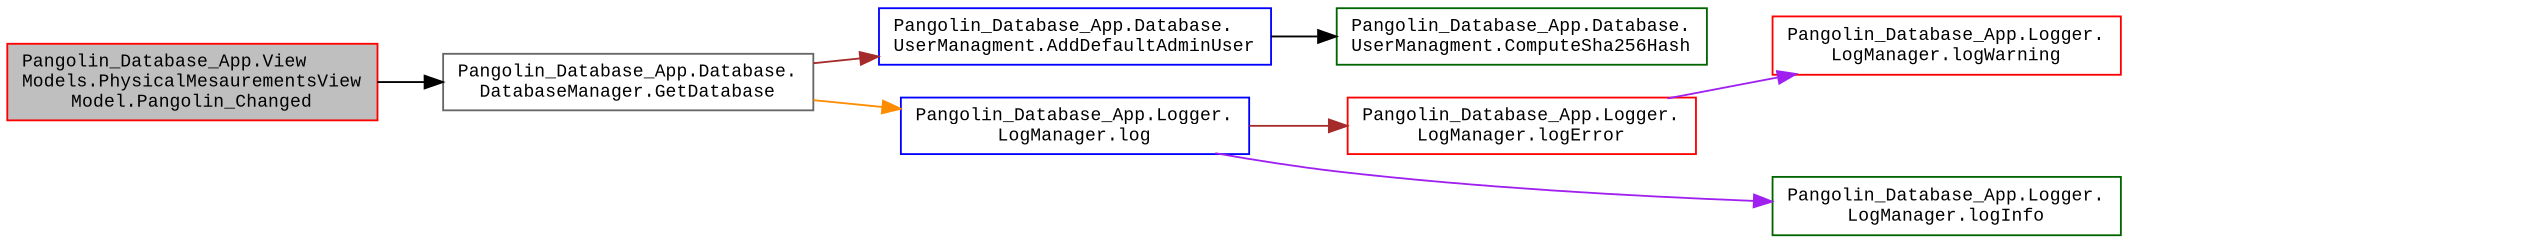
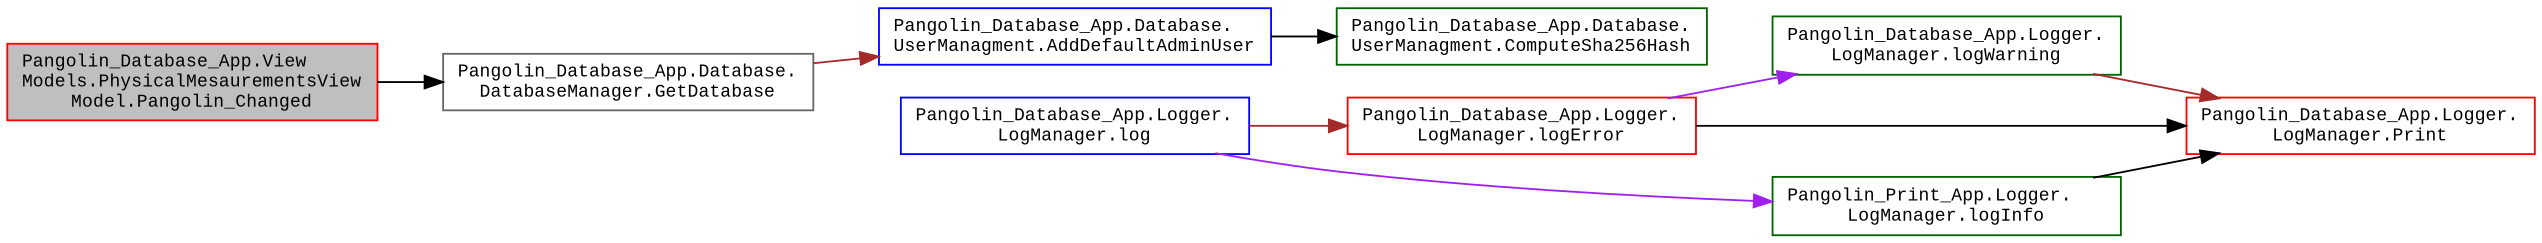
node "Pangolin_Database_App.Logger. LogManager.logWarning": color red -> darkgreen
edge "Pangolin_Database_App.Database. DatabaseManager.GetDatabase" -> "Pangolin_Database_App.Logger. LogManager.log": removed
node "Pangolin_Database_App.Logger. LogManager.Print": added
node "Pangolin_Database_App.Logger. LogManager.logInfo": label "Pangolin_Database_App.Logger. LogManager.logInfo" -> "Pangolin_Print_App.Logger. LogManager.logInfo"
